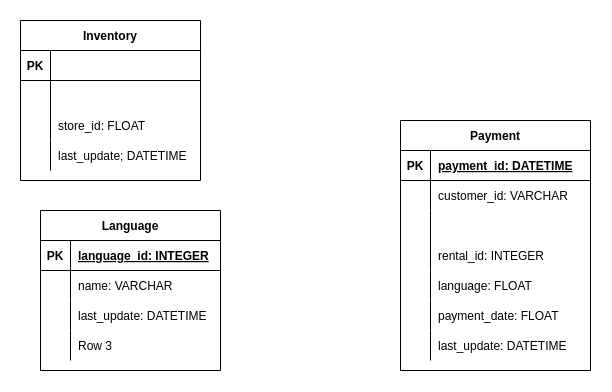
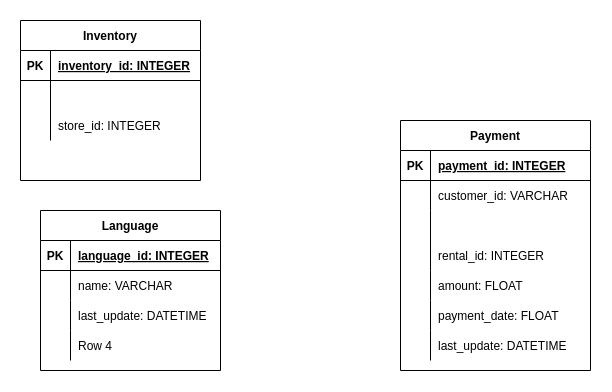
node "inventory_id: INTEGER": added
node "store_id: FLOAT": label "store_id: FLOAT" -> "store_id: INTEGER"
node "last_update; DATETIME": removed
node "payment_id: DATETIME": label "payment_id: DATETIME" -> "payment_id: INTEGER"
node "language: FLOAT": label "language: FLOAT" -> "amount: FLOAT"
node "Row 3": label "Row 3" -> "Row 4"
